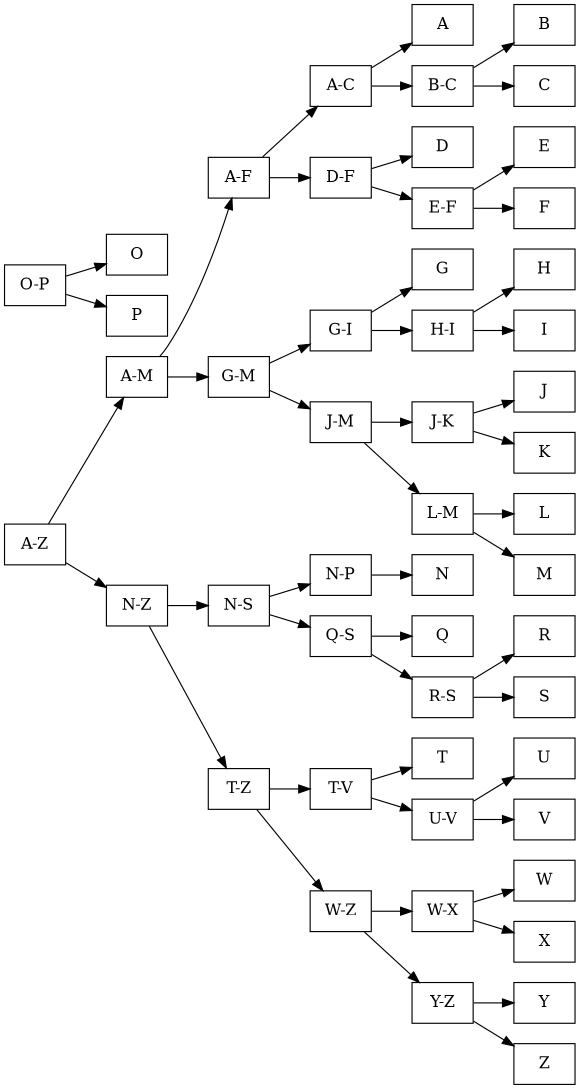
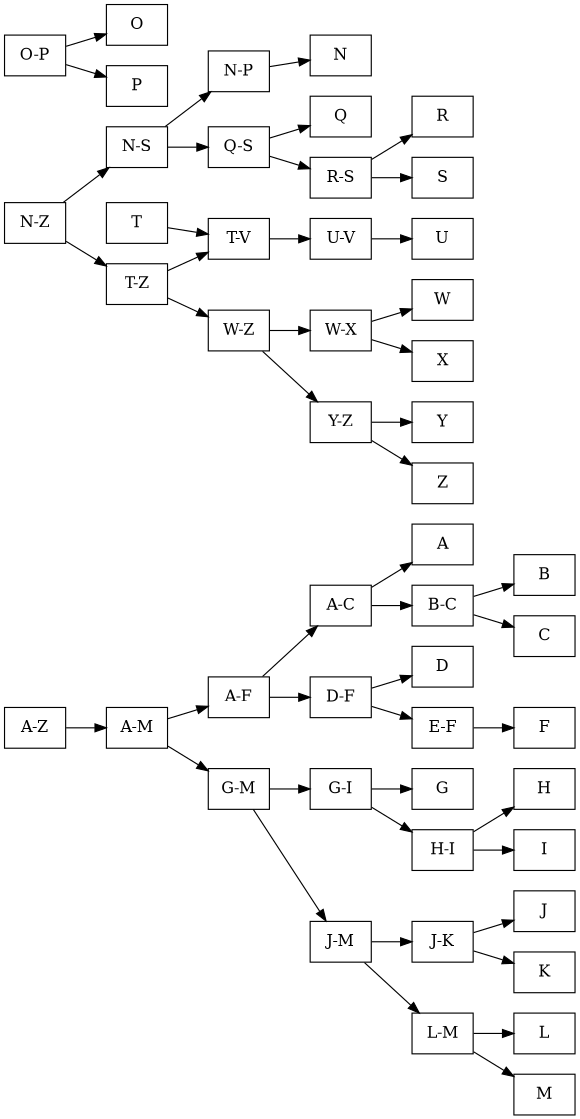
node "E": removed
edge "A-Z" -> "N-Z": removed
edge "T-V" -> "T": reversed
node "V": removed
